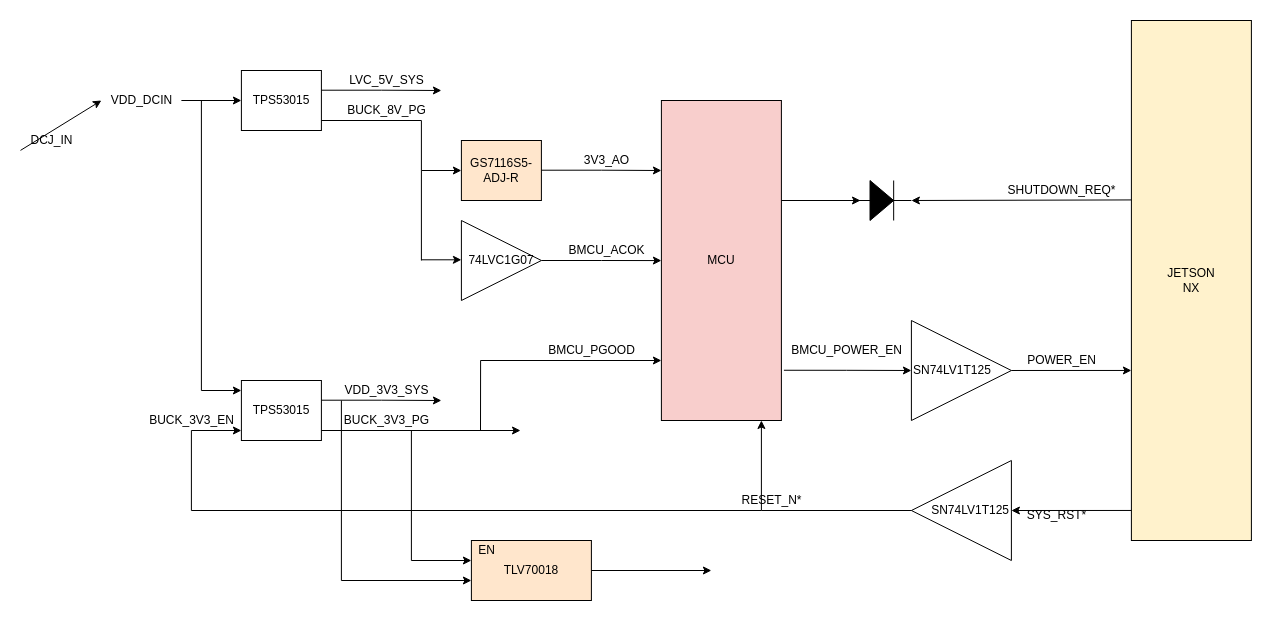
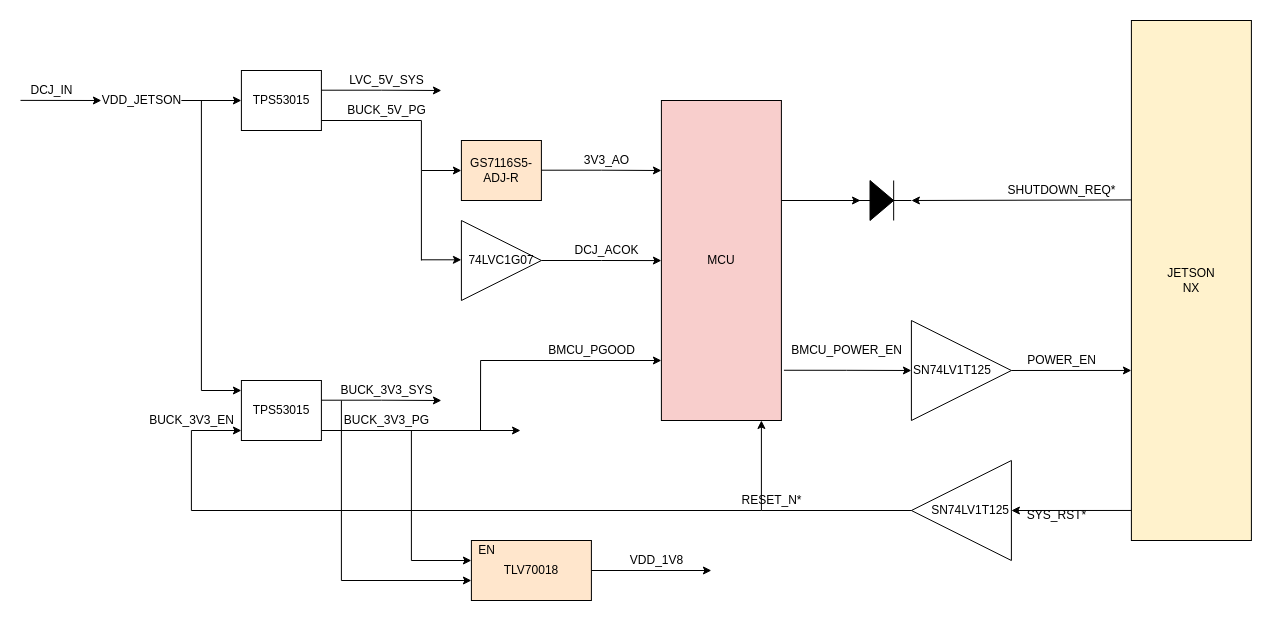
node "VDD_DCIN": label "VDD_DCIN" -> "VDD_JETSON"
node "BUCK_8V_PG": label "BUCK_8V_PG" -> "BUCK_5V_PG"
node "DCJ_IN": moved (51, 141) -> (51, 91)
node "BMCU_ACOK": label "BMCU_ACOK" -> "DCJ_ACOK"
node "VDD_3V3_SYS": label "VDD_3V3_SYS" -> "BUCK_3V3_SYS"
node "VDD_1V8": added
